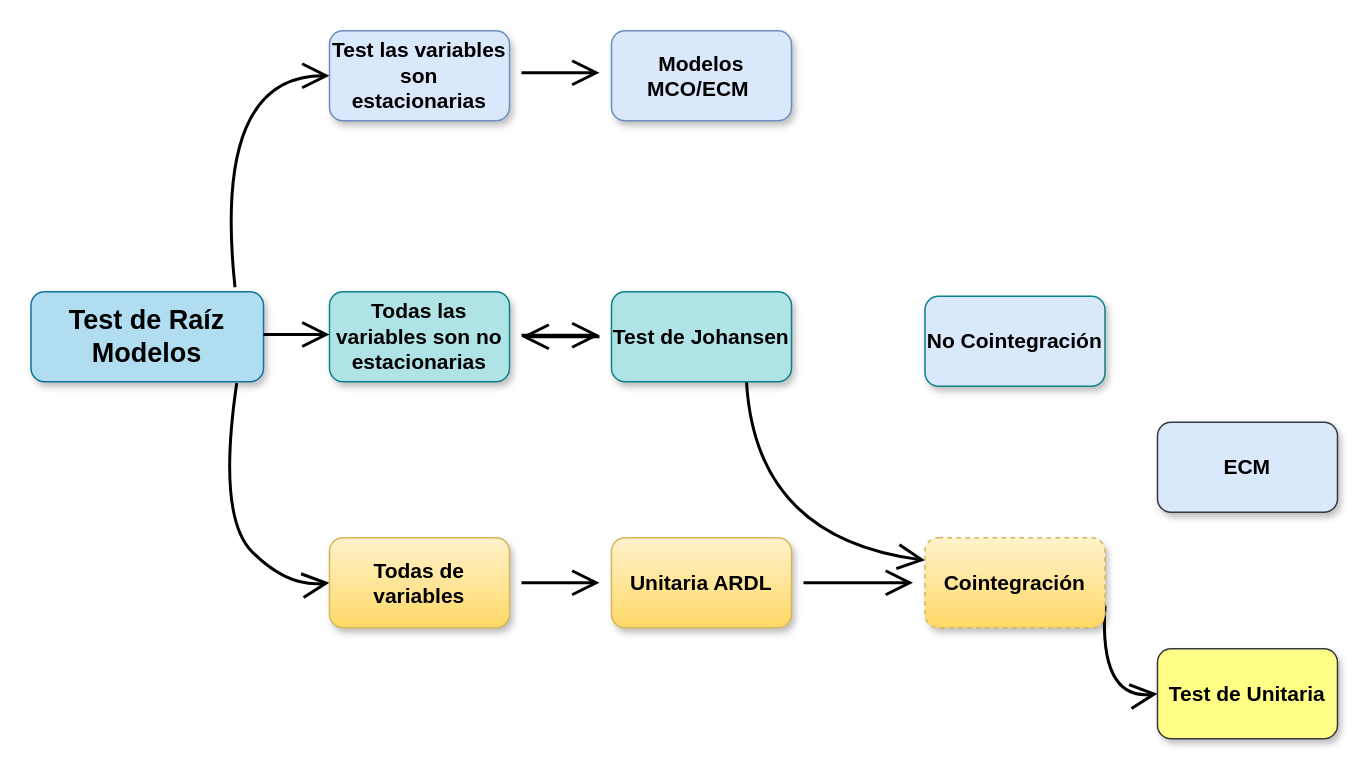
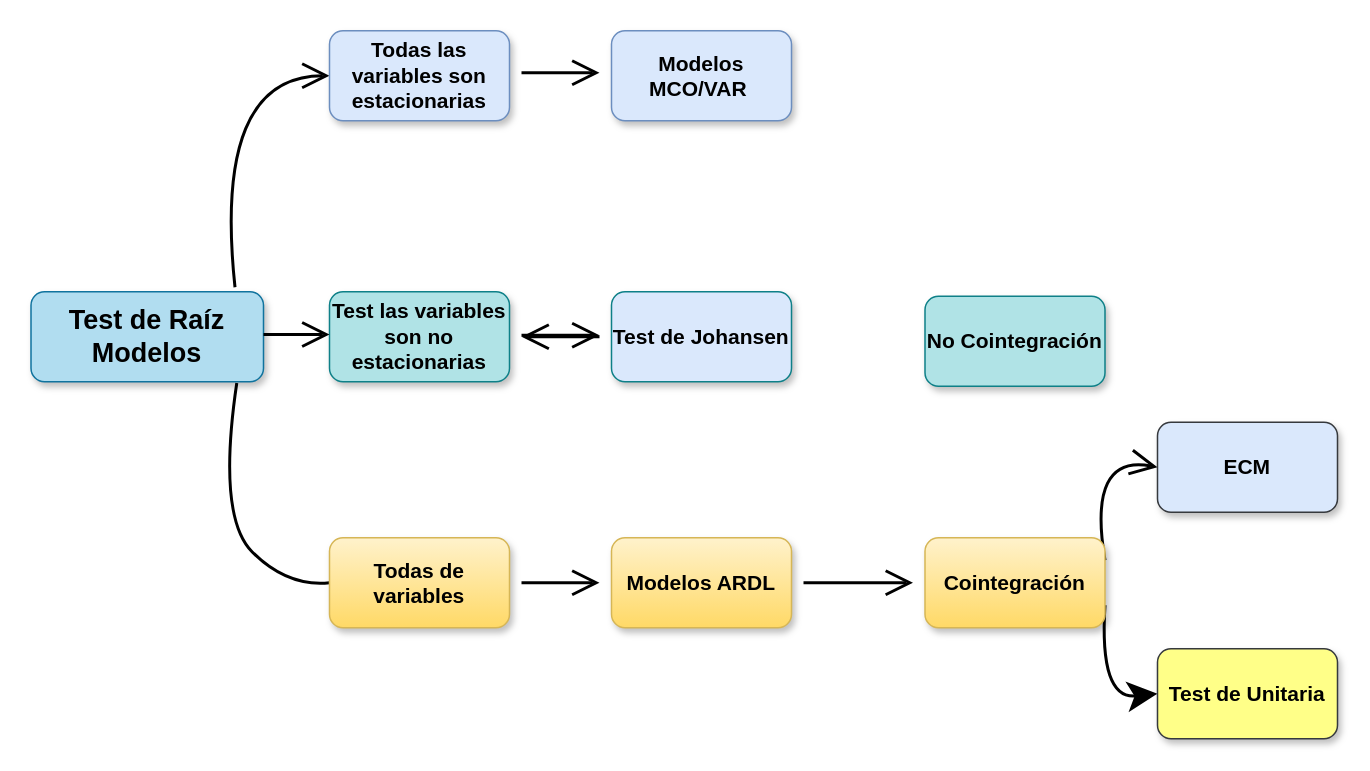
node "Test las variables son estacionarias": label "Test las variables son estacionarias" -> "Todas las variables son estacionarias"
node "Modelos MCO/ECM": label "Modelos MCO/ECM" -> "Modelos MCO/VAR"
node "Todas las variables son no estacionarias": label "Todas las variables son no estacionarias" -> "Test las variables son no estacionarias"
node "Test de Johansen": fillcolor #b0e3e6 -> #dae8fc
node "No Cointegración": fillcolor #dae8fc -> #b0e3e6
edge "Cointegración" -> "ECM": added
edge "Test de Johansen" -> "Cointegración": removed
edge "Test de Raíz Modelos" -> "Todas de variables": arrowhead open -> none
node "Unitaria ARDL": label "Unitaria ARDL" -> "Modelos ARDL"
node "Cointegración": style dashed -> solid
edge "Cointegración" -> "Test de Unitaria": arrowhead open -> classic
